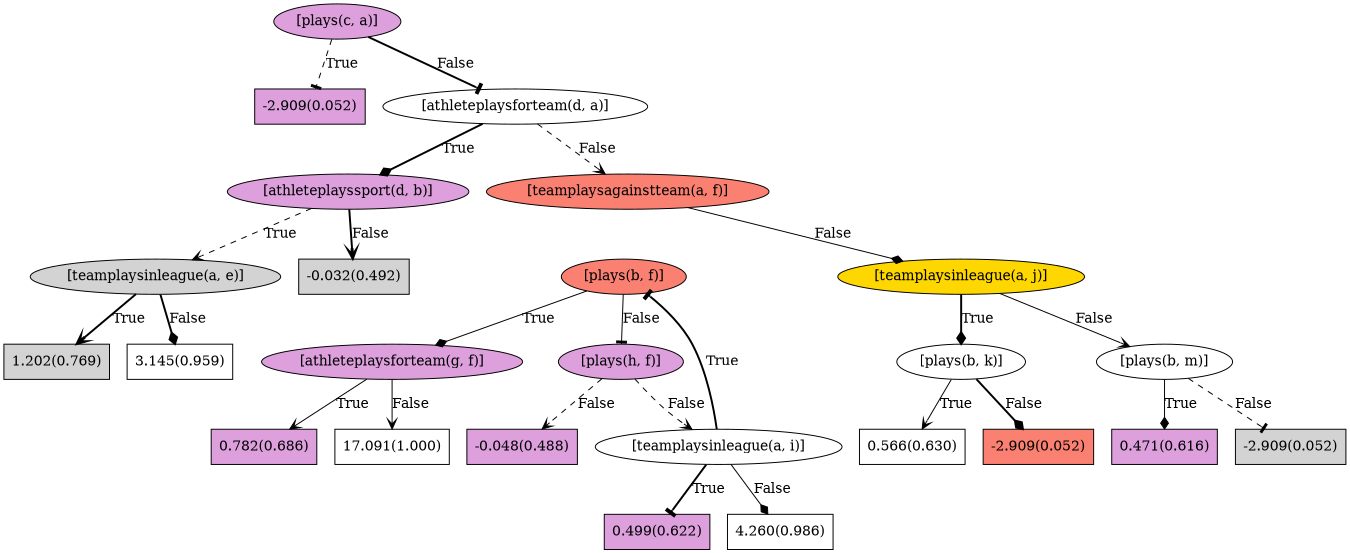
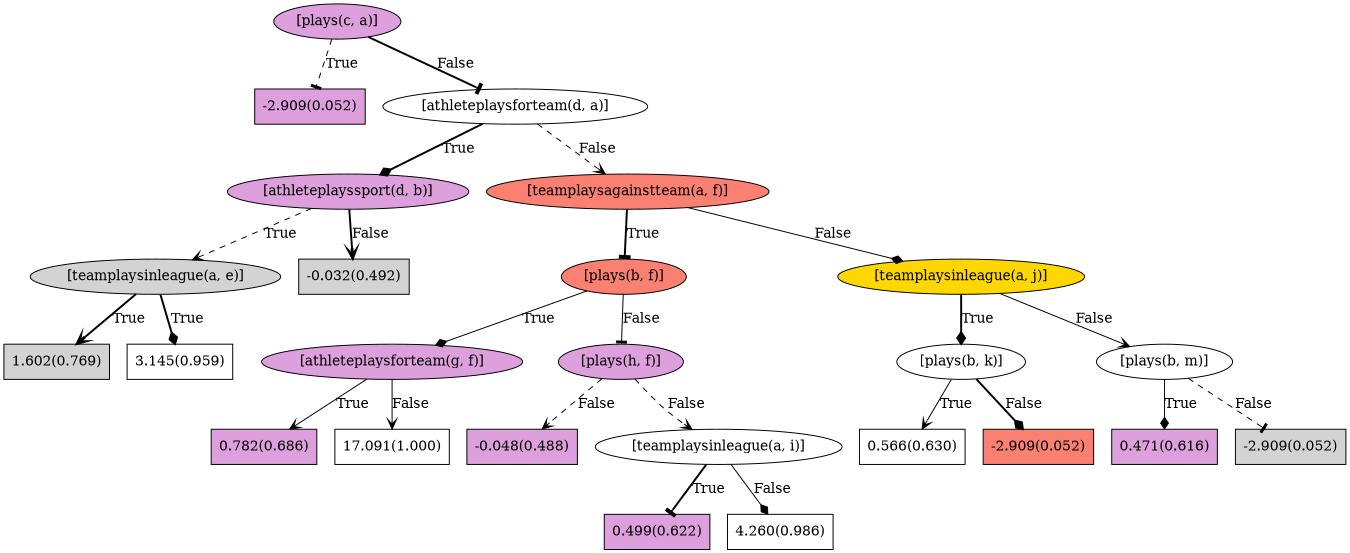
edge "[teamplaysinleague(a, e)]" -> "3.145(0.959)": label "False" -> "True"
edge "[teamplaysinleague(a, i)]" -> "[plays(b, f)]": now "[teamplaysagainstteam(a, f)]" -> "[plays(b, f)]"
node "1.202(0.769)": label "1.202(0.769)" -> "1.602(0.769)"
